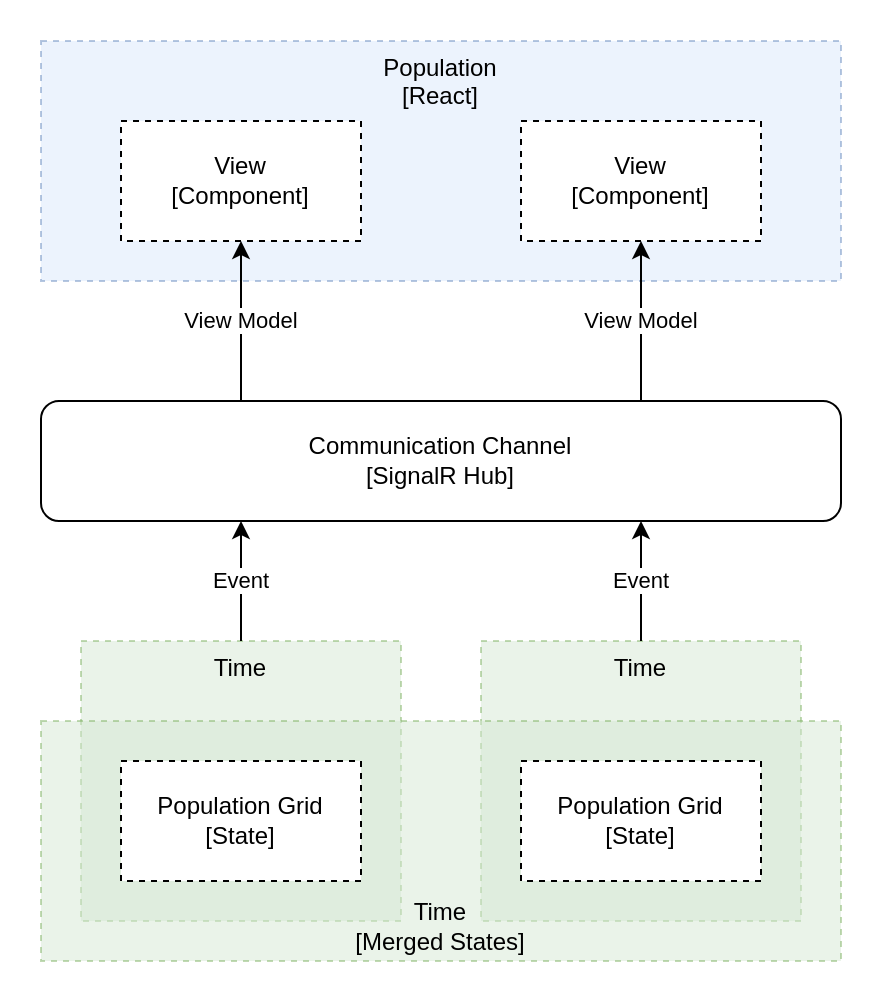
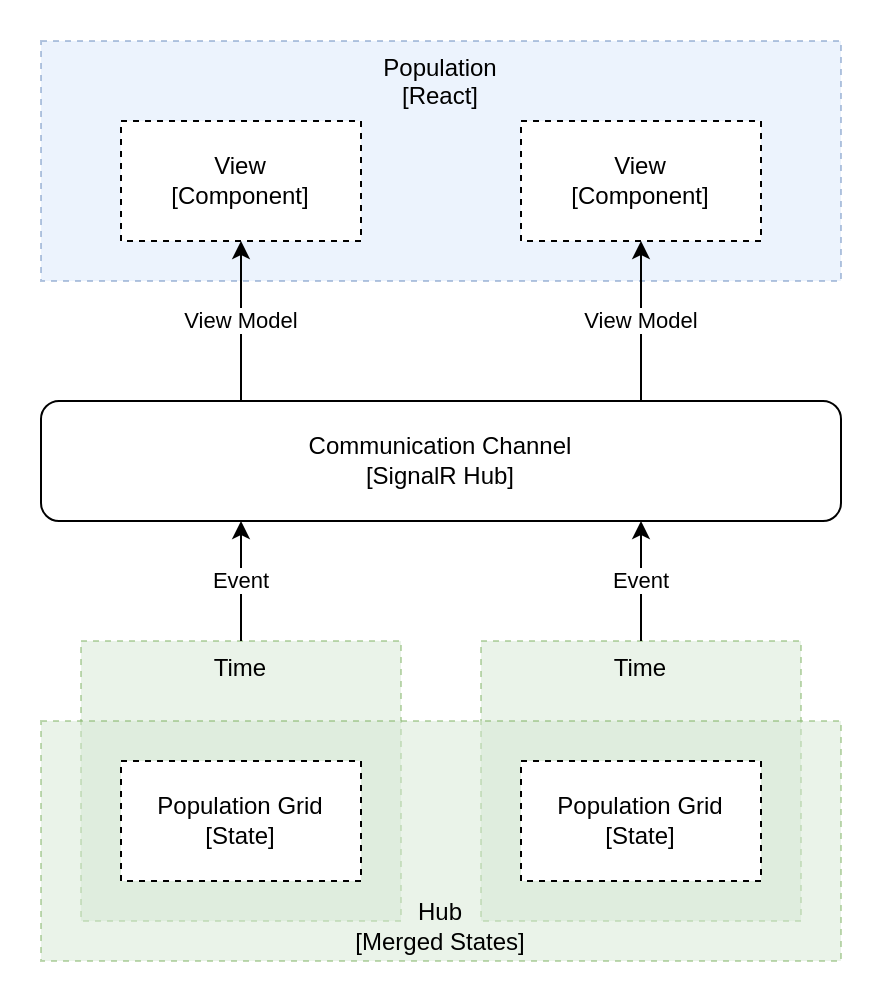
node "Time [Merged States]": label "Time [Merged States]" -> "Hub [Merged States]"
